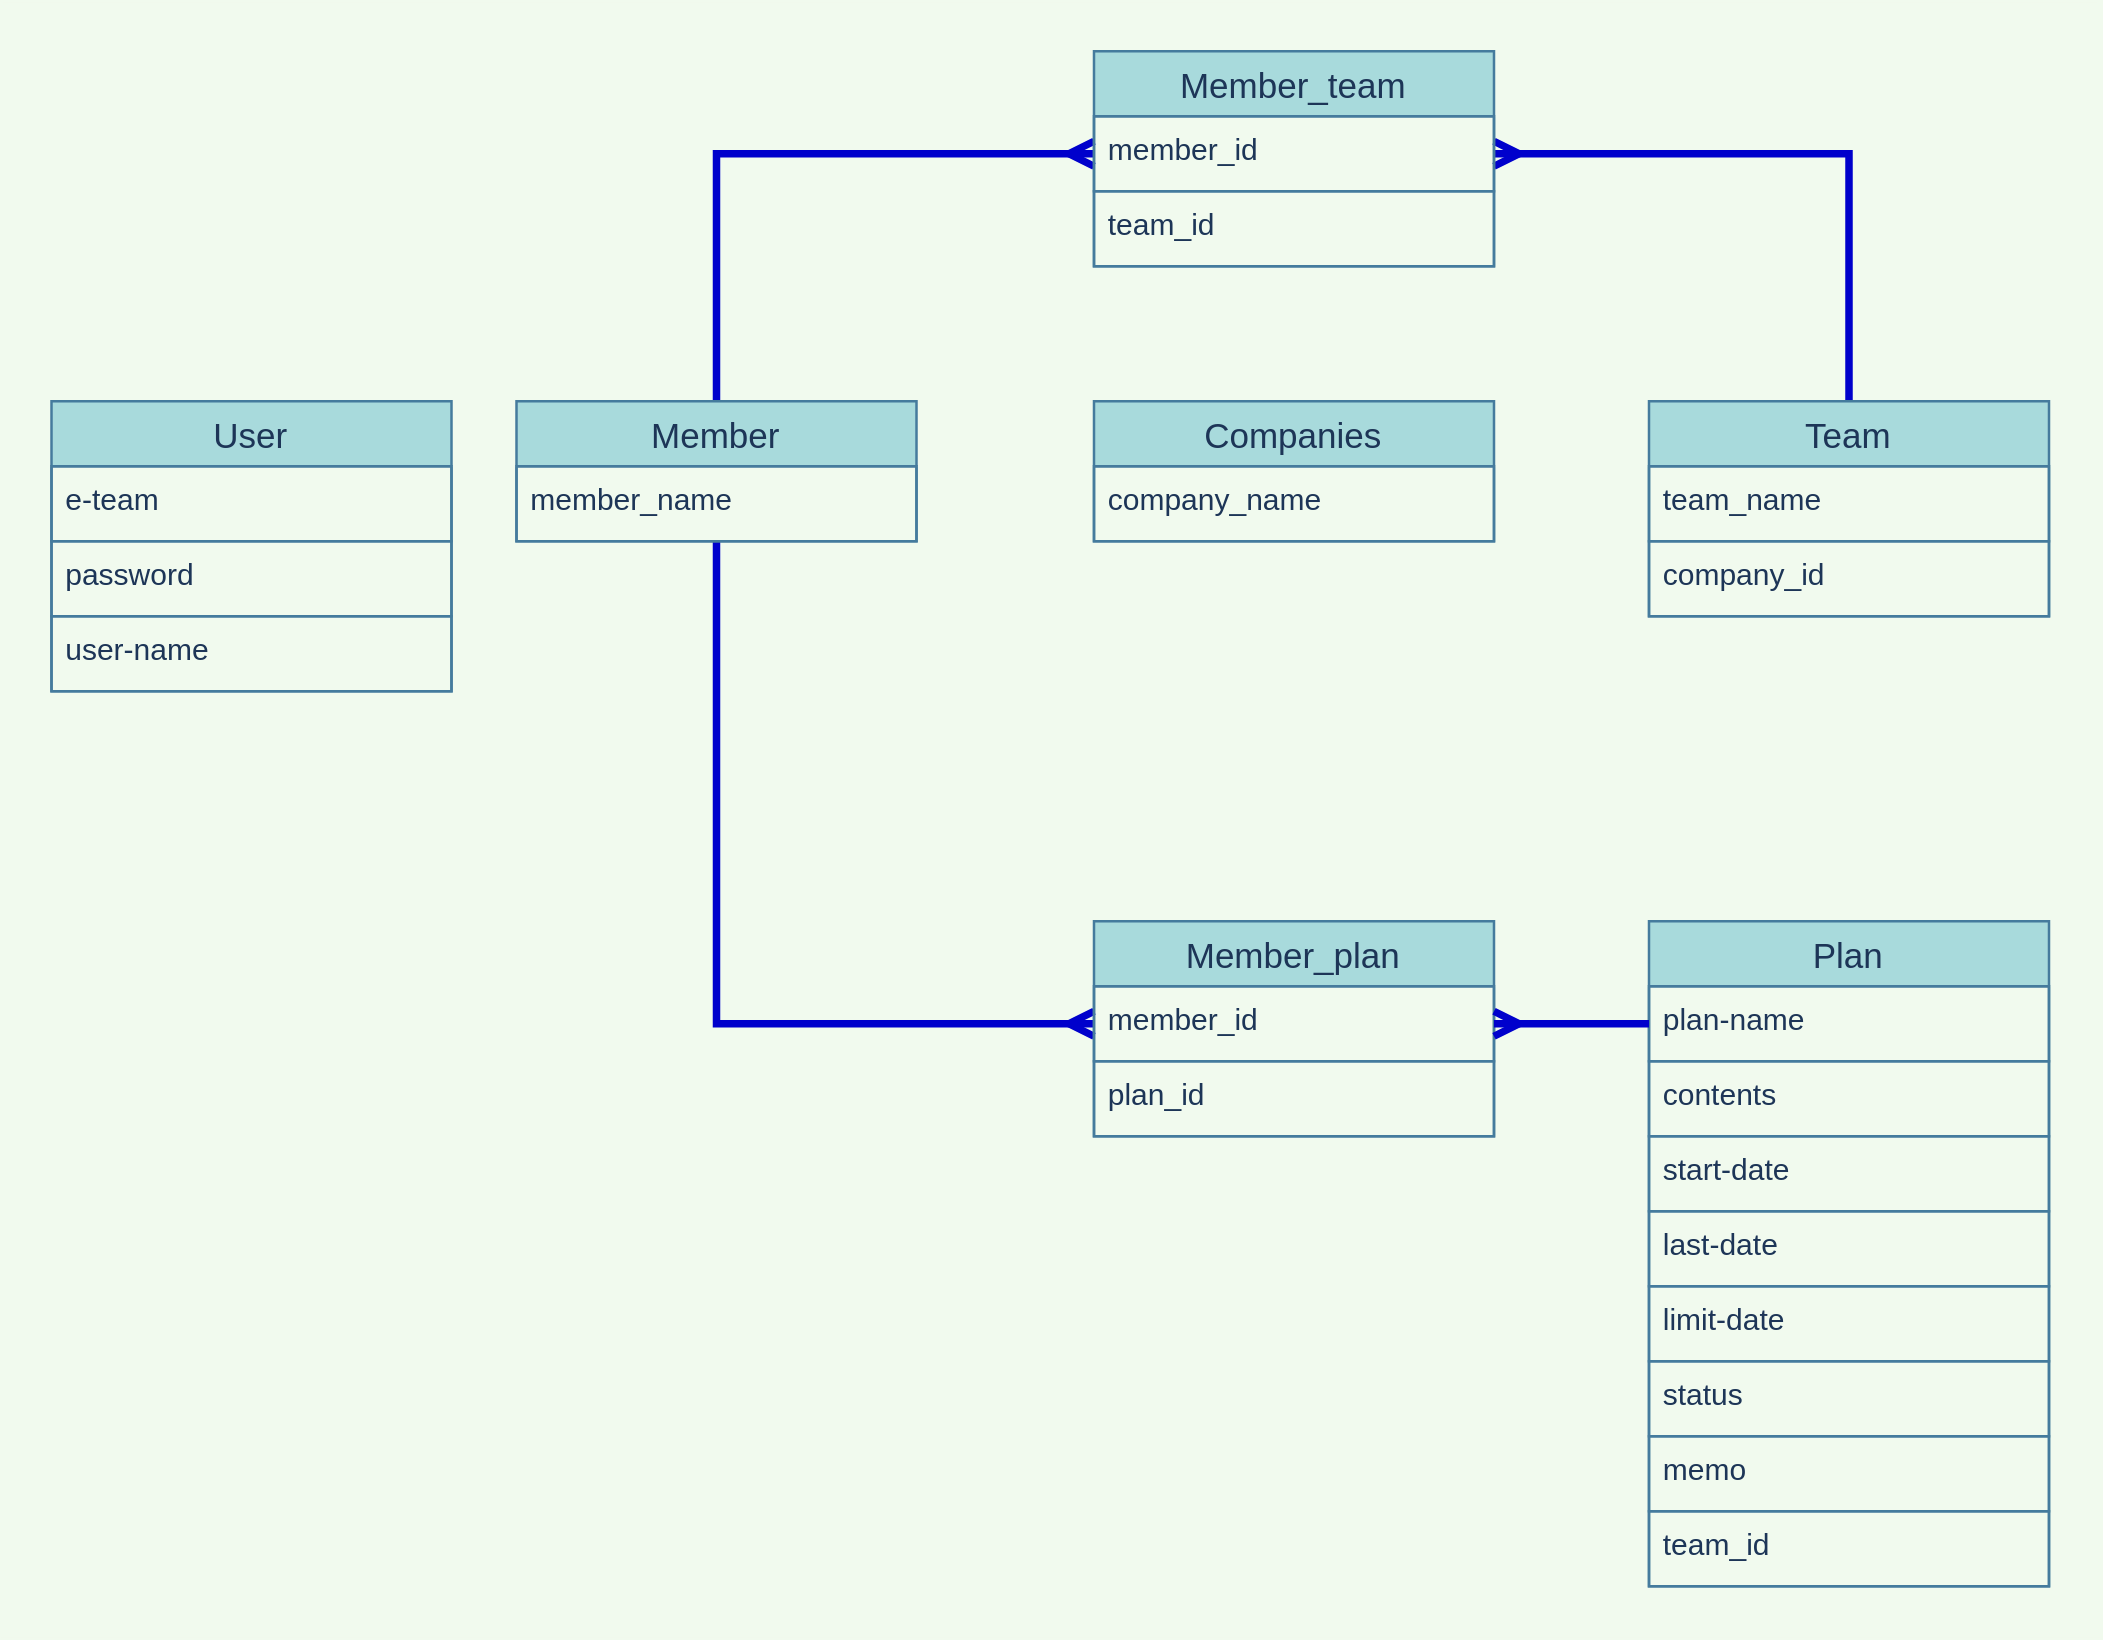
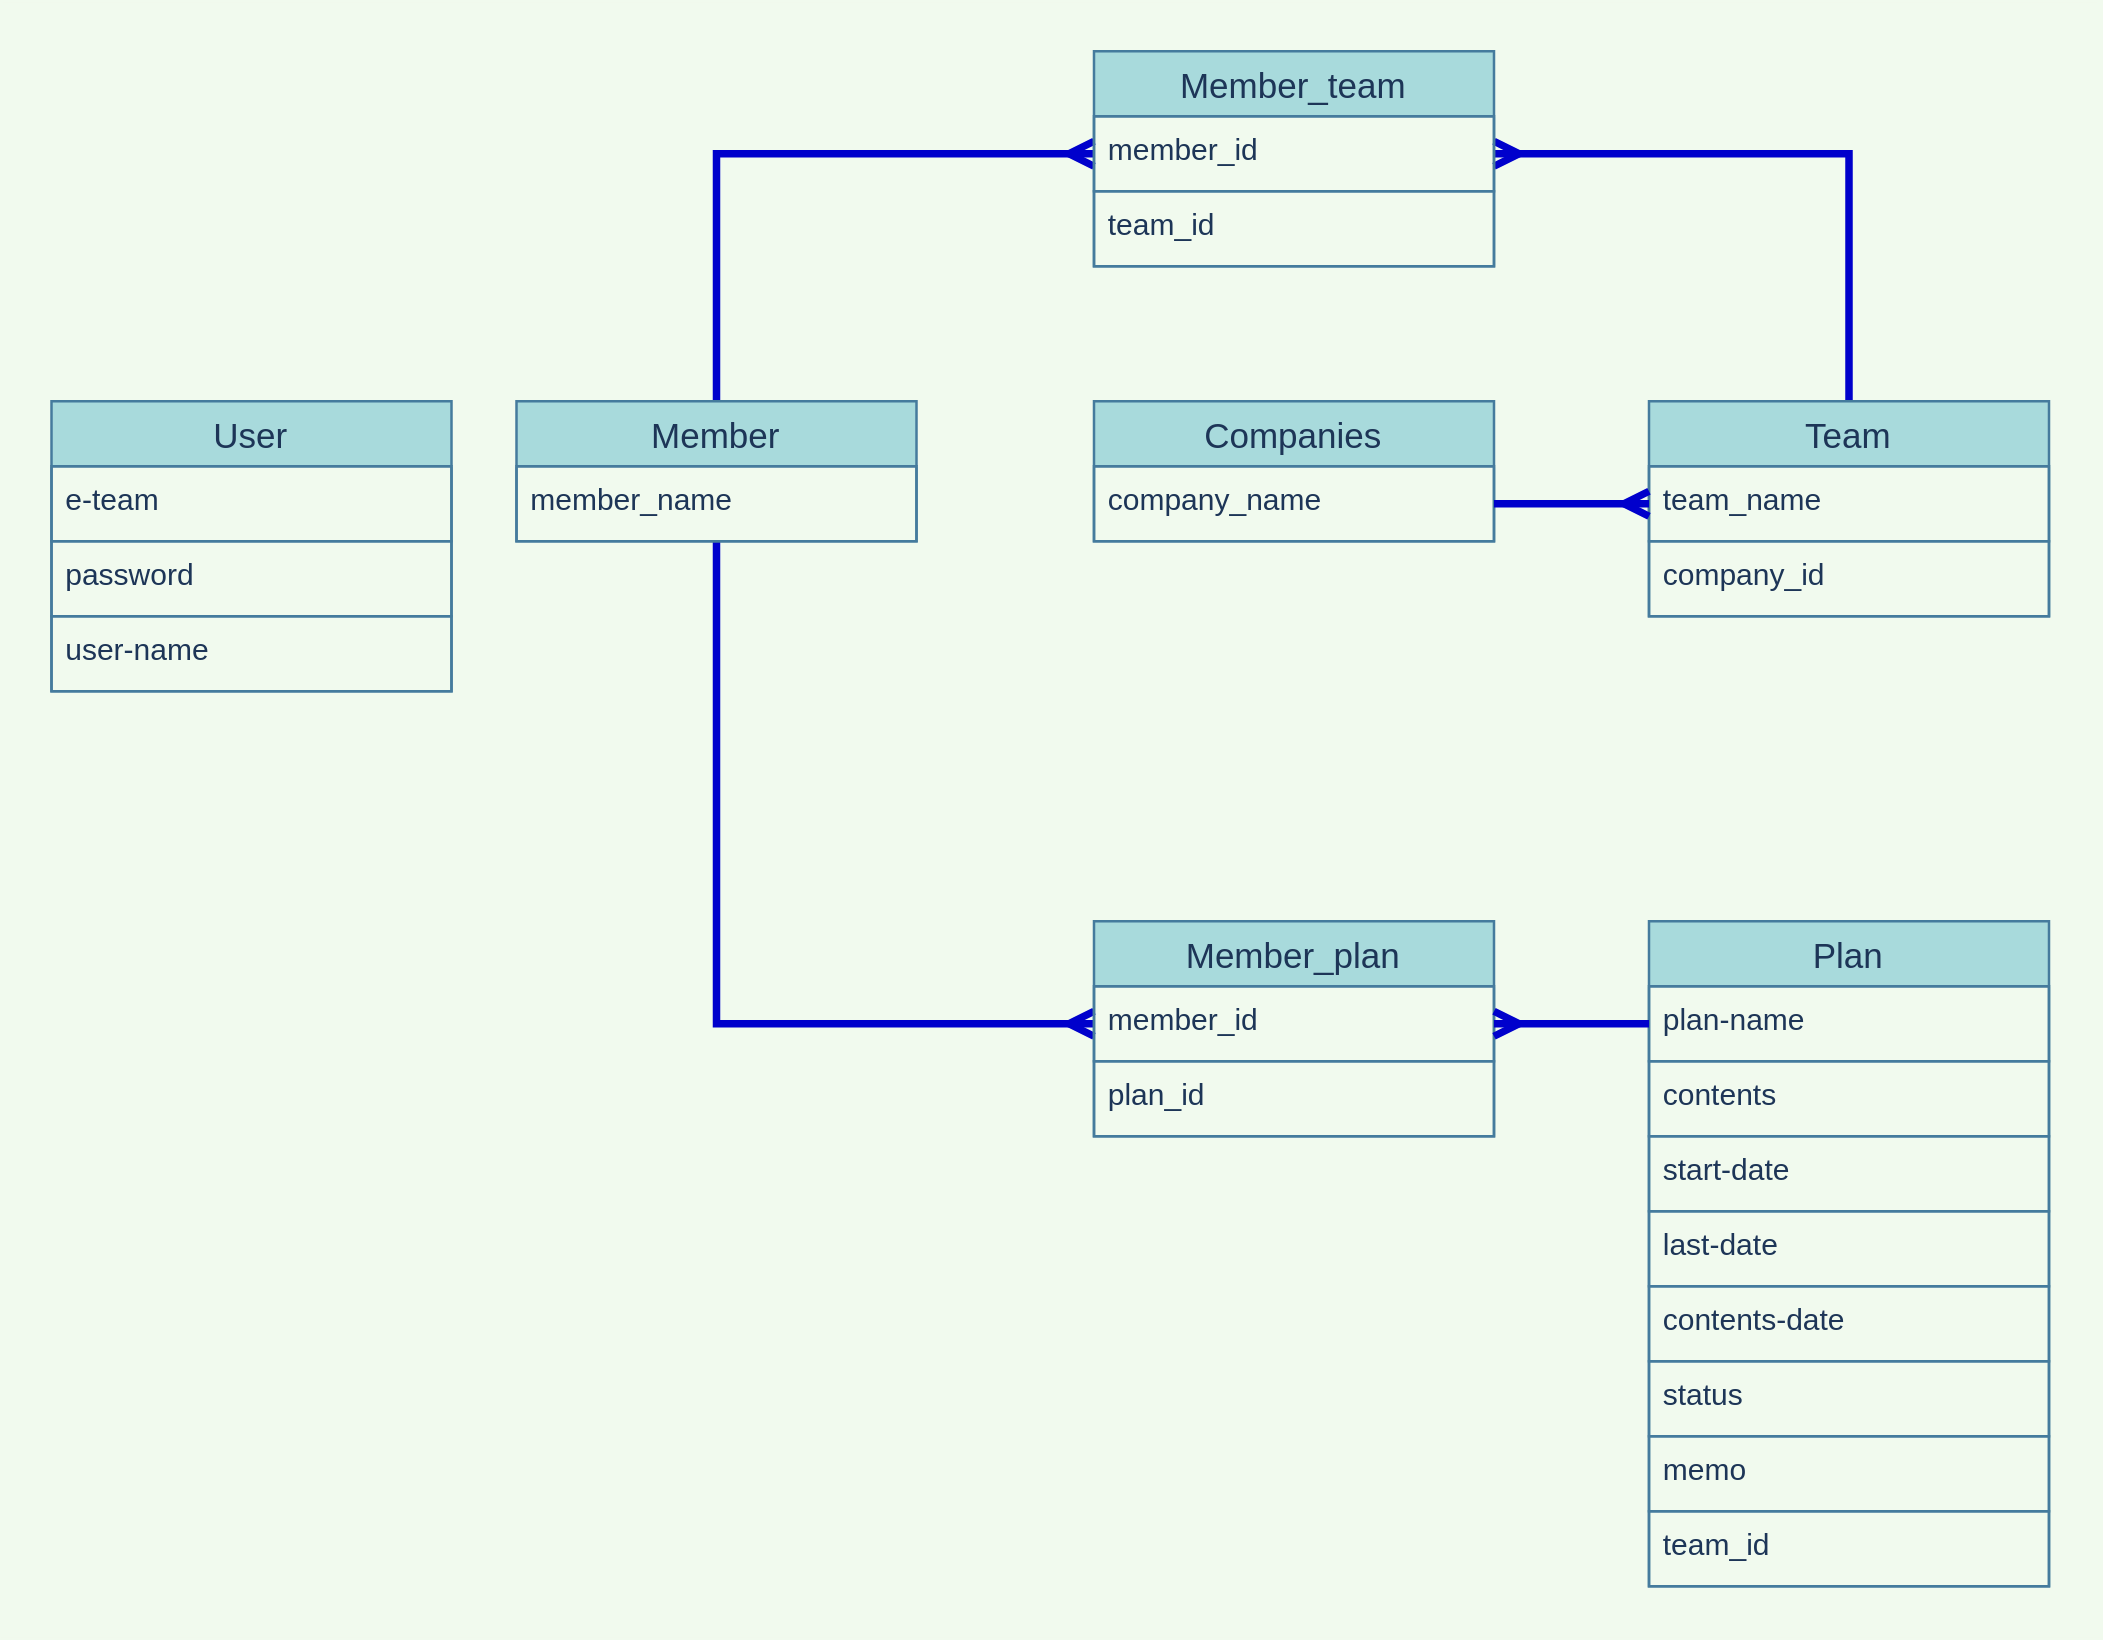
edge "company_name" -> "team_name": added
node "limit-date": label "limit-date" -> "contents-date"
